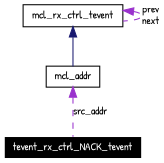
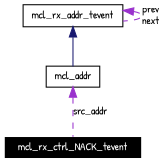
node "mcl_rx_ctrl_tevent": label "mcl_rx_ctrl_tevent" -> "mcl_rx_addr_tevent"
node "tevent_rx_ctrl_NACK_tevent": label "tevent_rx_ctrl_NACK_tevent" -> "mcl_rx_ctrl_NACK_tevent"
